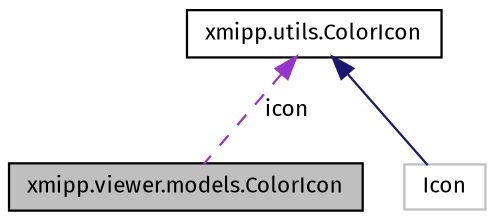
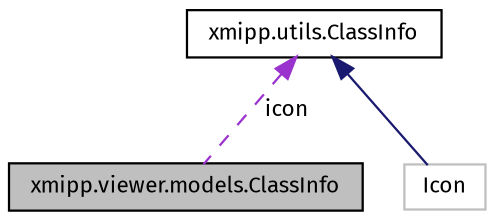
node "xmipp.utils.ColorIcon": label "xmipp.utils.ColorIcon" -> "xmipp.utils.ClassInfo"
node "xmipp.viewer.models.ColorIcon": label "xmipp.viewer.models.ColorIcon" -> "xmipp.viewer.models.ClassInfo"
